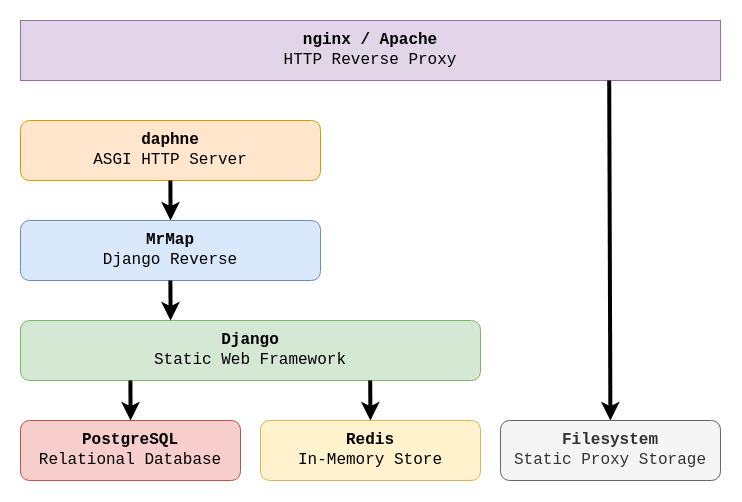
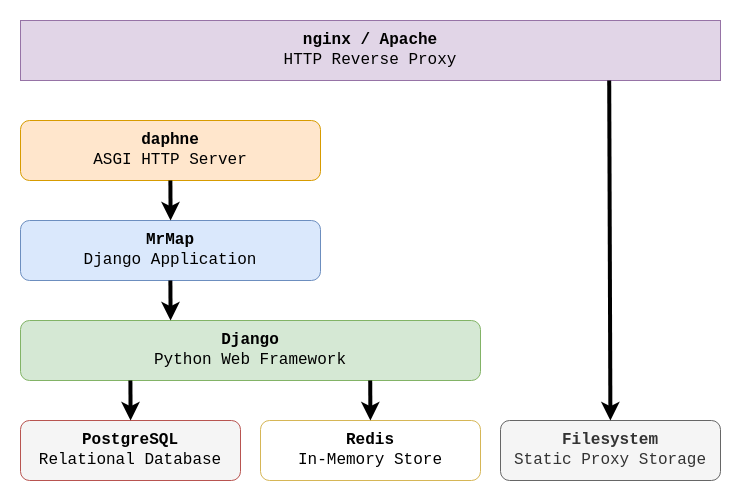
node "MrMap Django Reverse": label "MrMap Django Reverse" -> "MrMap Django Application"
node "Django Static Web Framework": label "Django Static Web Framework" -> "Django Python Web Framework"
node "PostgreSQL Relational Database": fillcolor #f8cecc -> #f5f5f5
node "Redis In-Memory Store": fillcolor #fff2cc -> #ffffff
